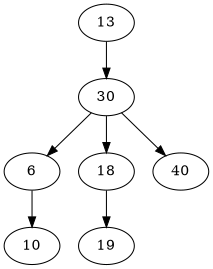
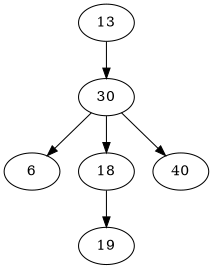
node "10": removed
